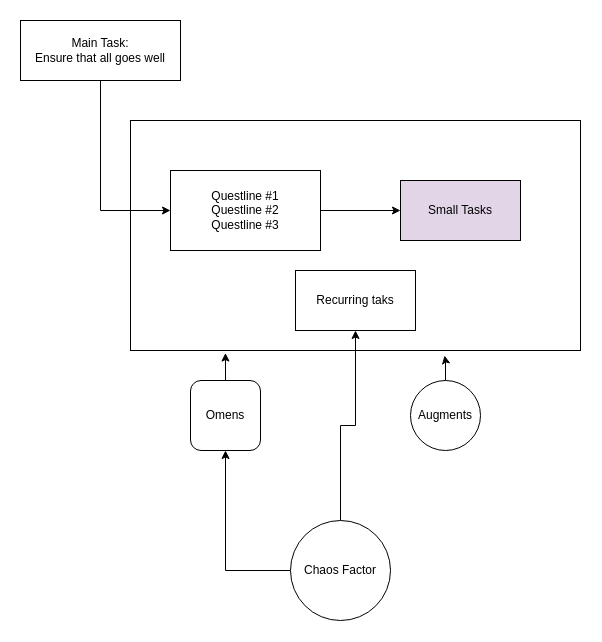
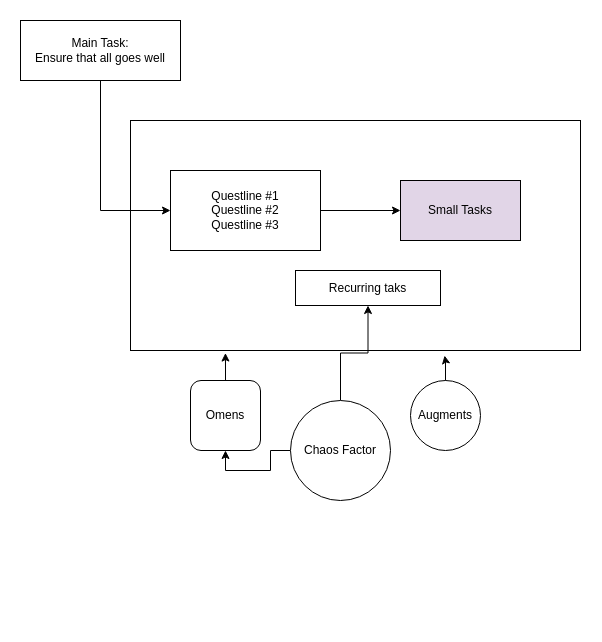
node "Recurring taks": size 120x60 -> 145x35
node "Chaos Factor": moved (341, 571) -> (341, 451)
